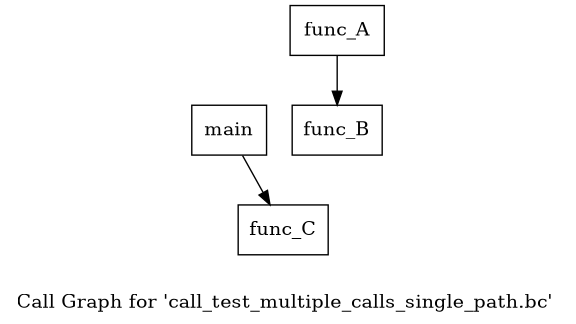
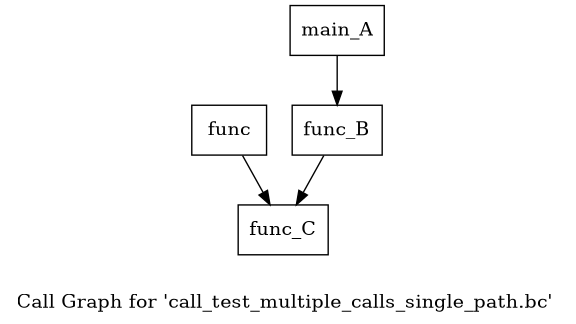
node "func_A": label "func_A" -> "main_A"
node "main": label "main" -> "func"
edge "func_B" -> "func_C": added
